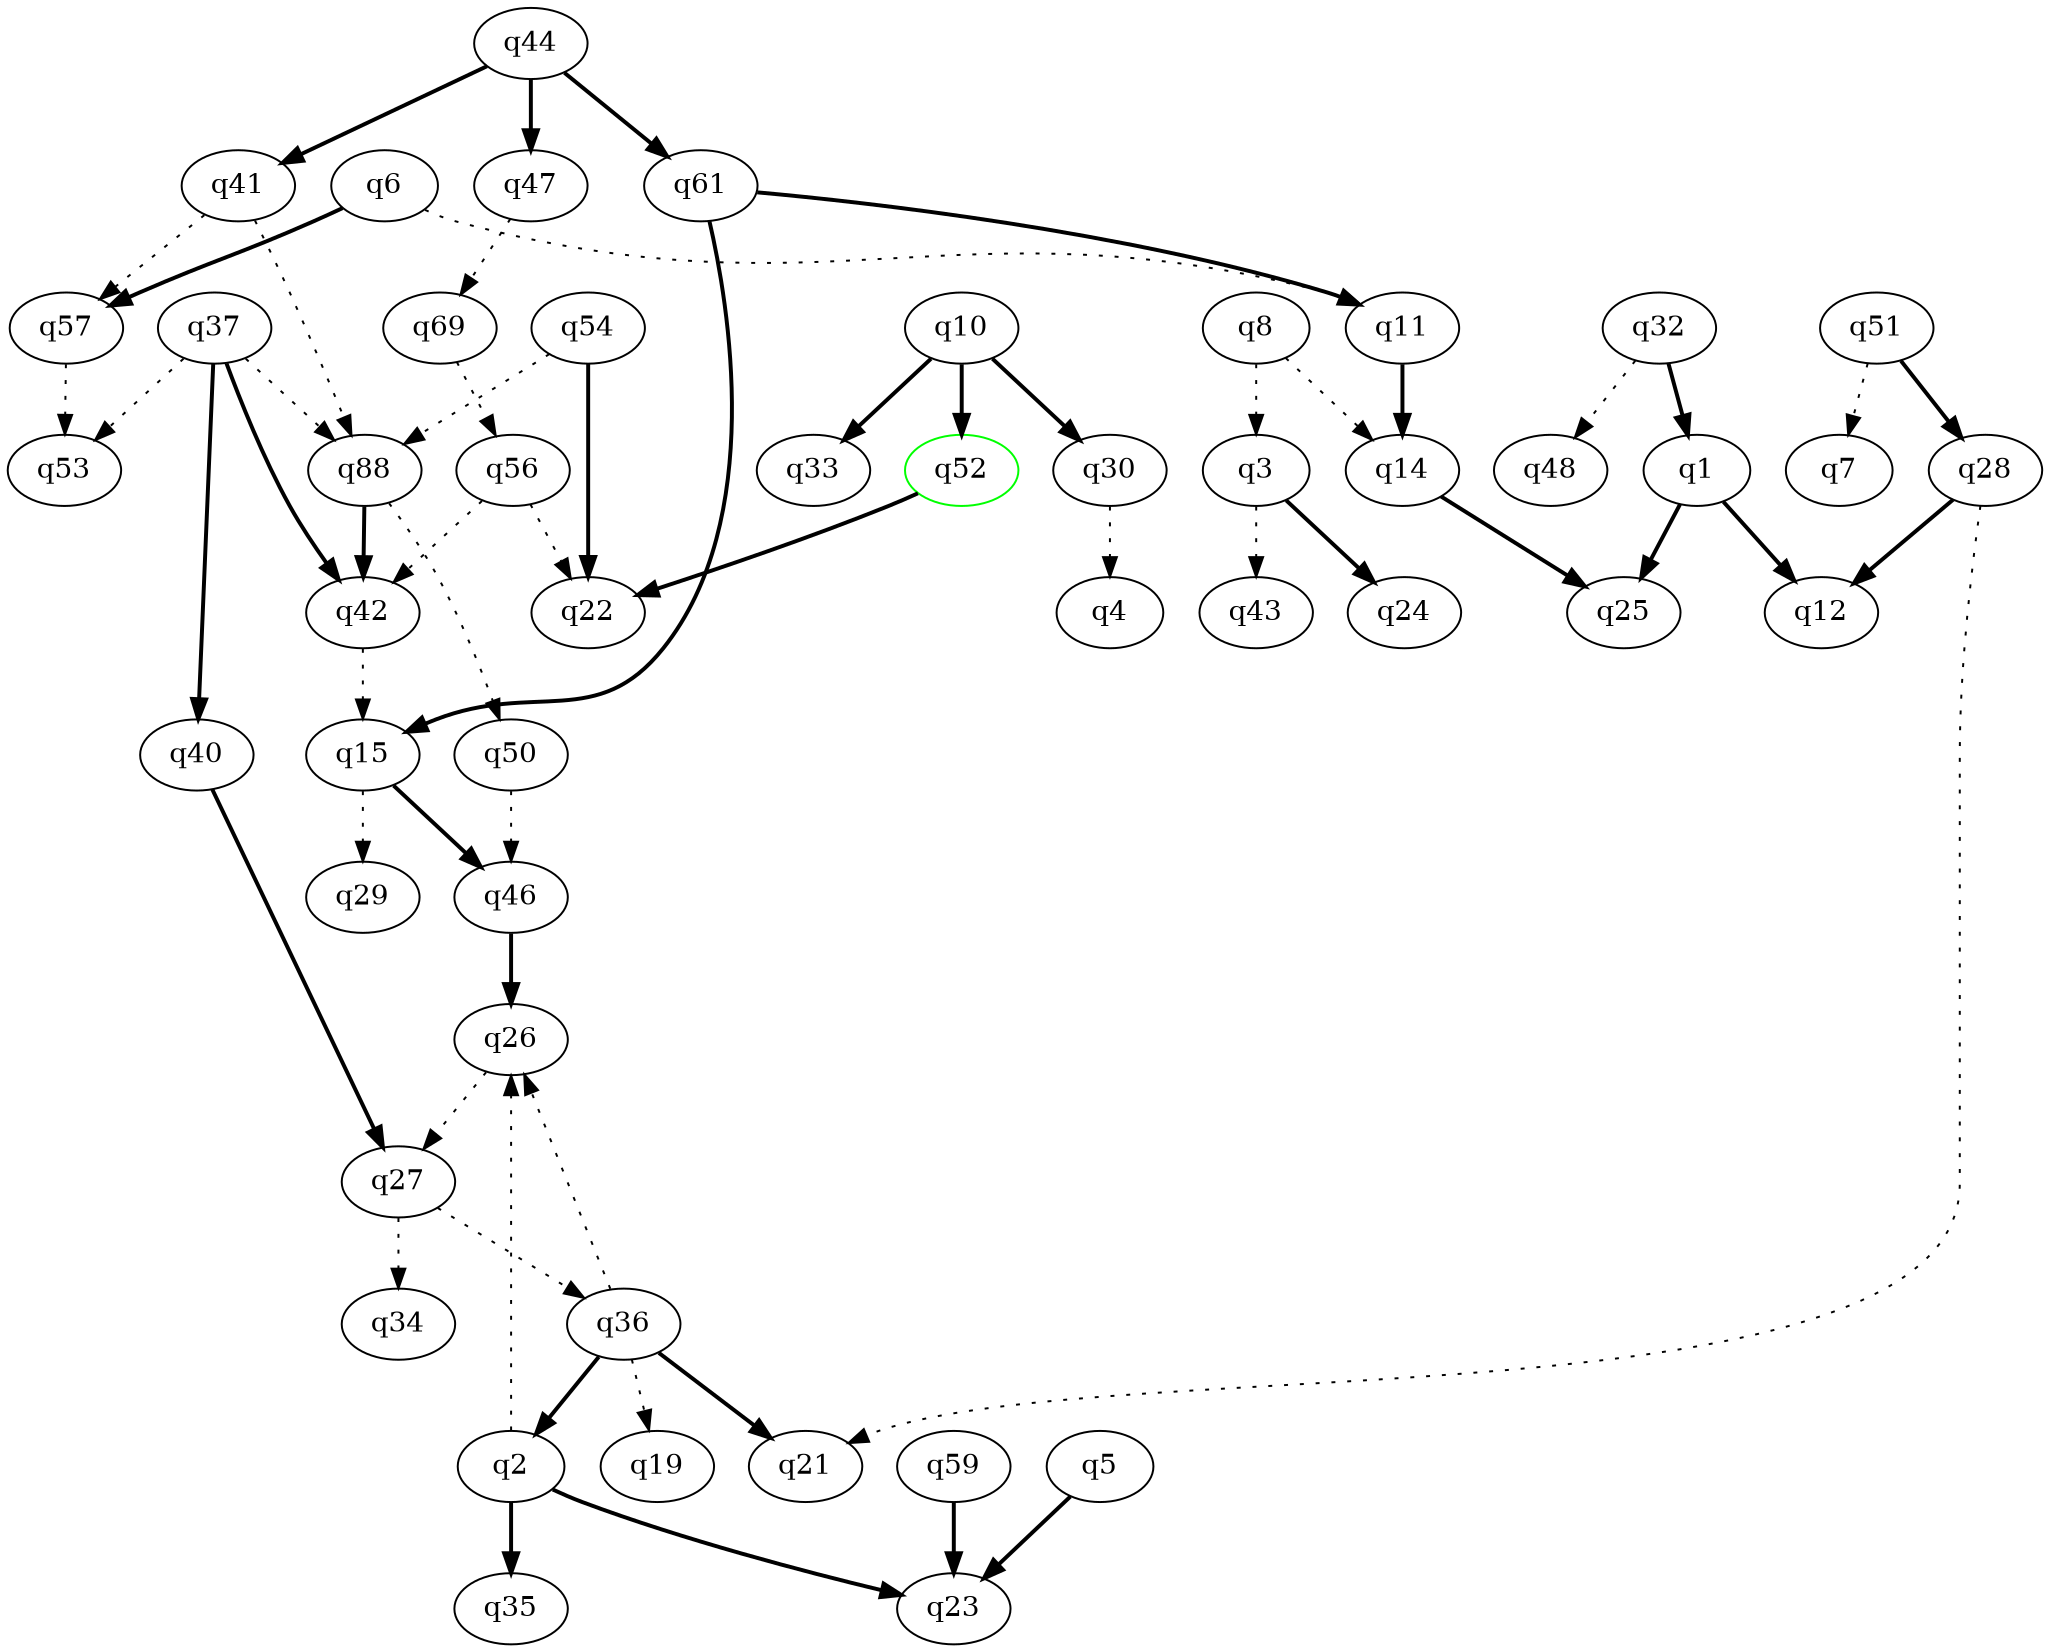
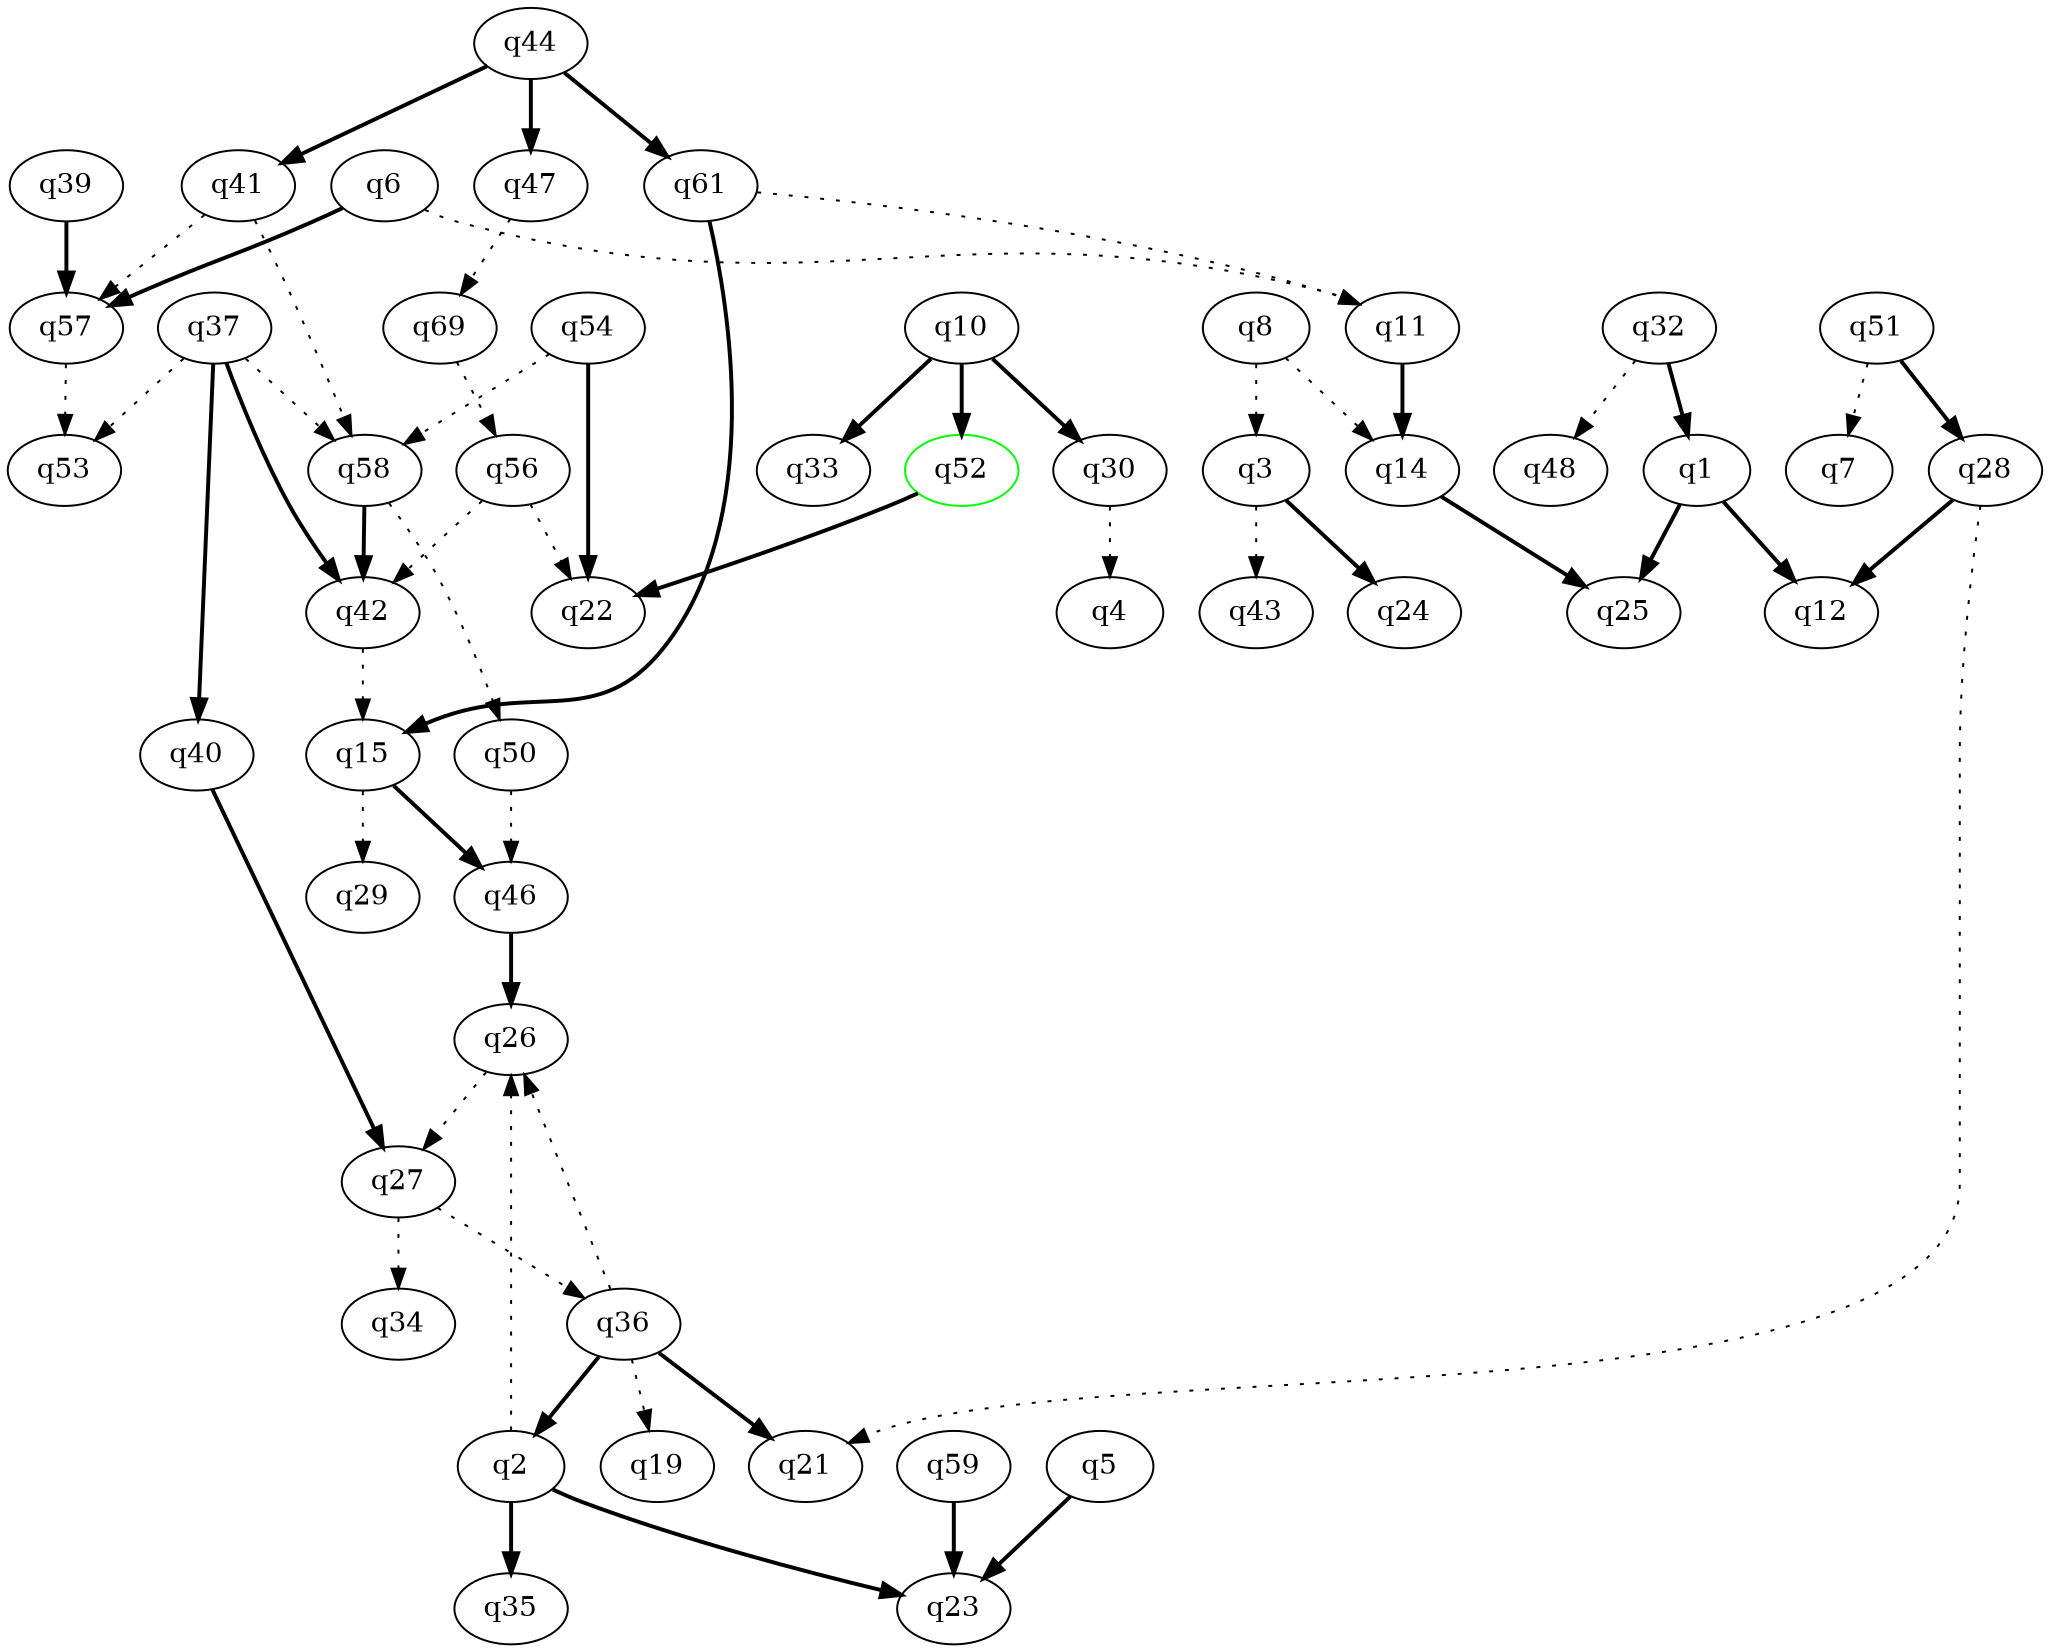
node "q39": added
edge "q61" -> "q11": style bold -> dotted
node "q88": label "q88" -> "q58"
